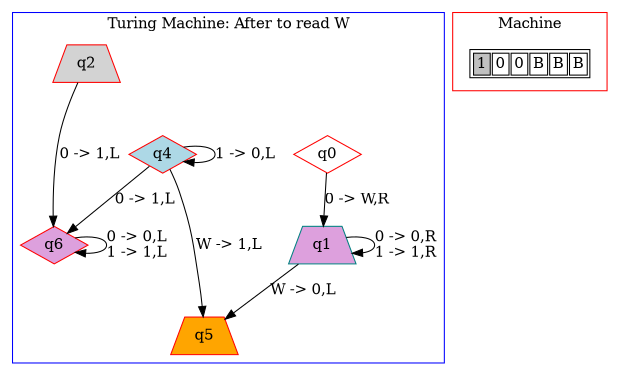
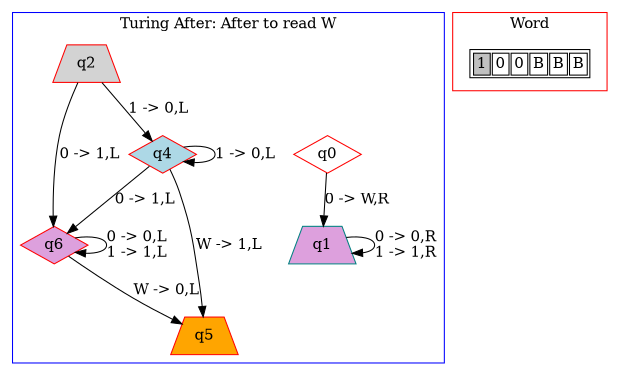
cluster "Turing Machine: After to read W": label "Turing Machine: After to read W" -> "Turing After: After to read W"
cluster "Machine": label "Machine" -> "Word"
edge "q2" -> "q4": added, label "1 -> 0,L"
edge "q1" -> "q5": now "q6" -> "q5"
